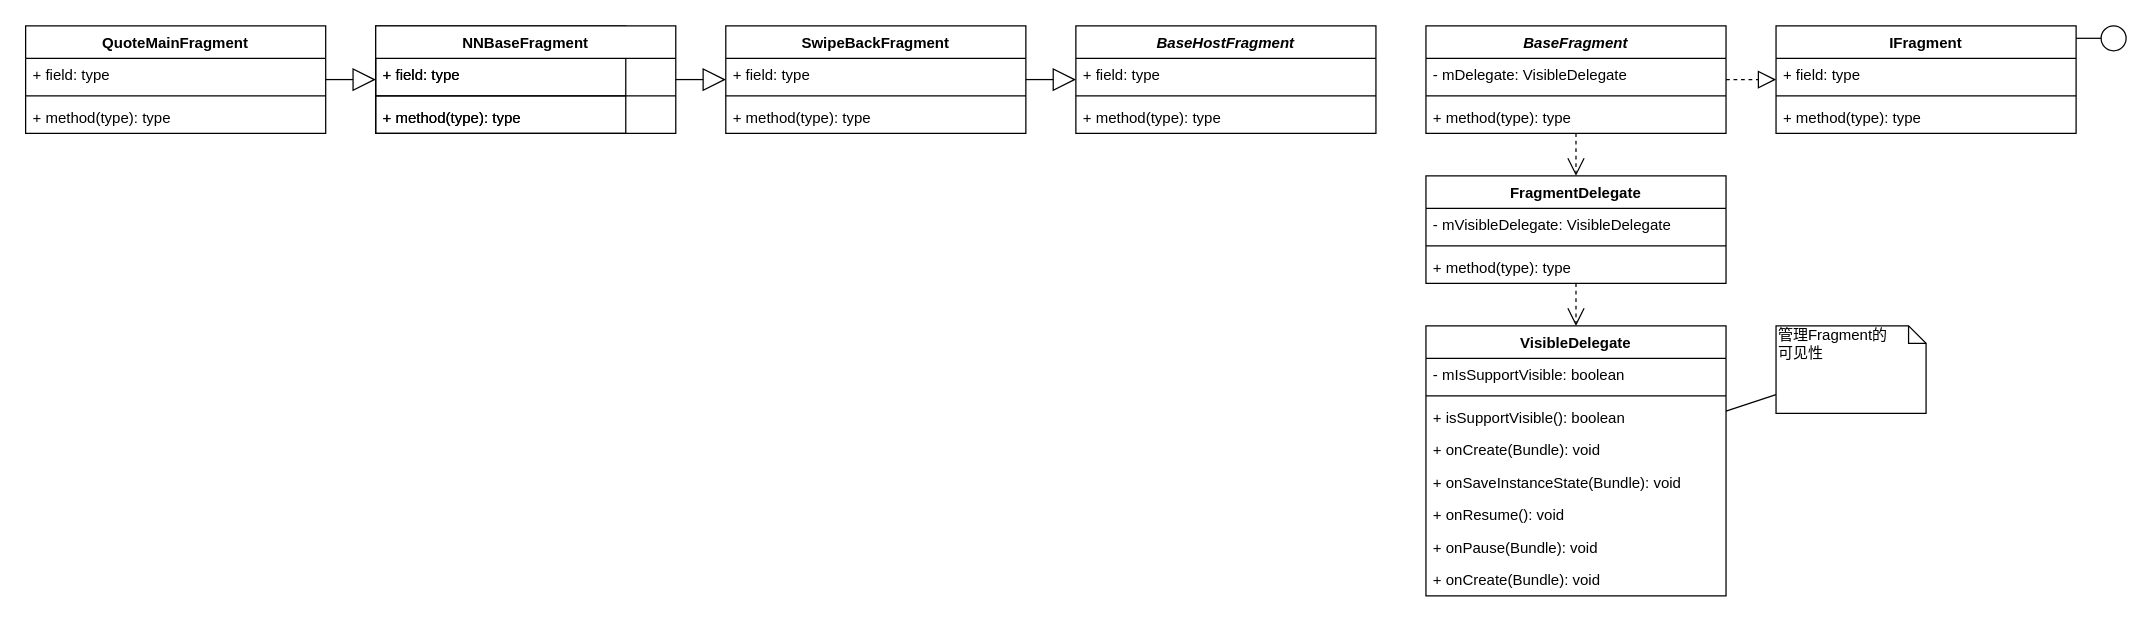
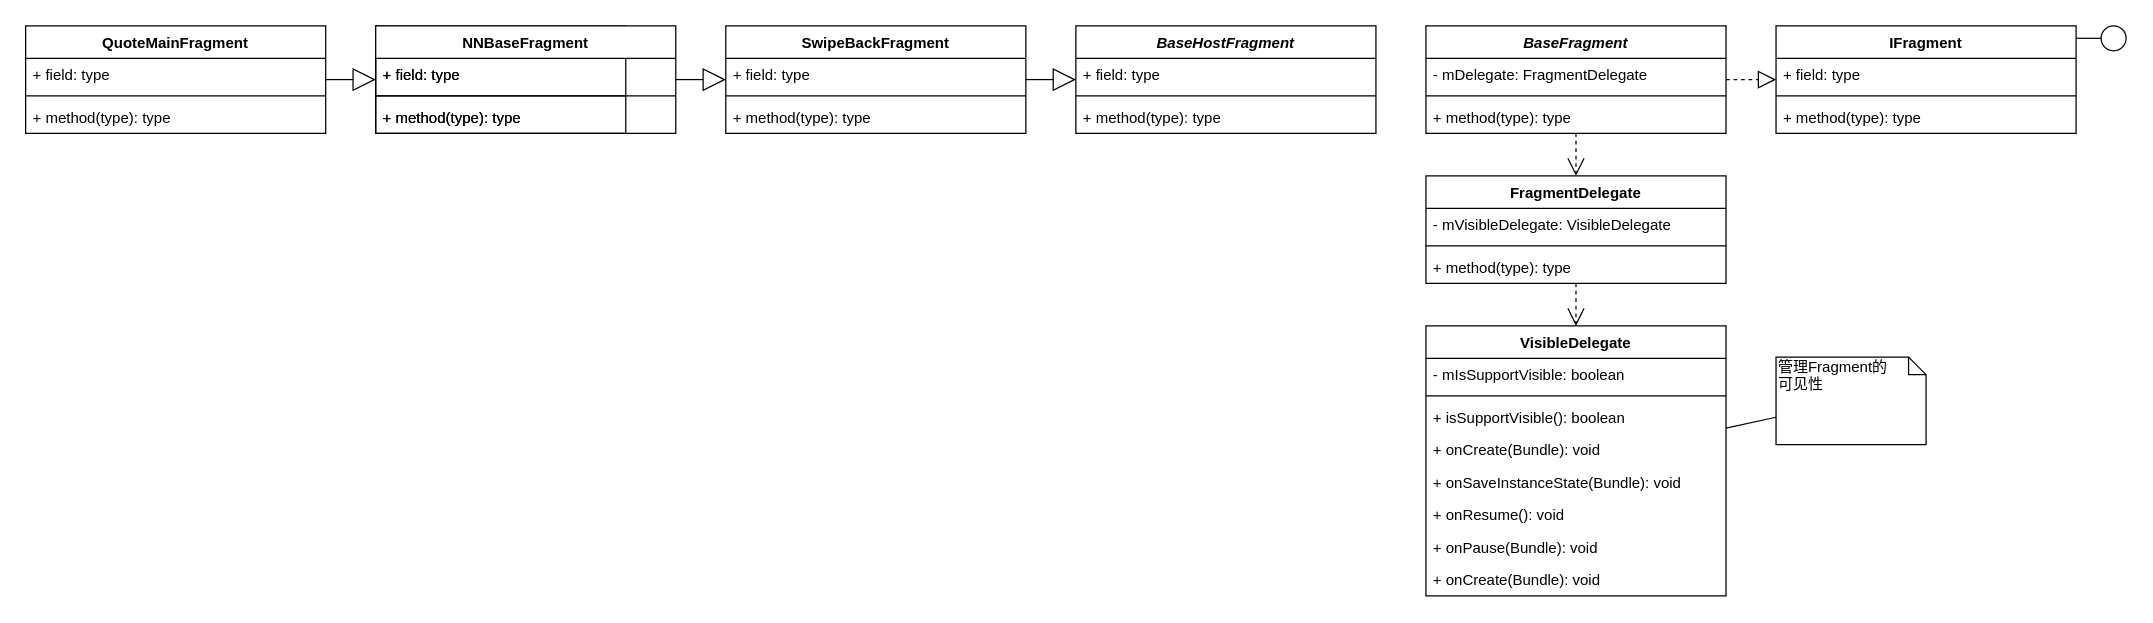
node "- mDelegate: VisibleDelegate": label "- mDelegate: VisibleDelegate" -> "- mDelegate: FragmentDelegate"
node "管理Fragment的 可见性": moved (1851, 369) -> (1851, 401)
